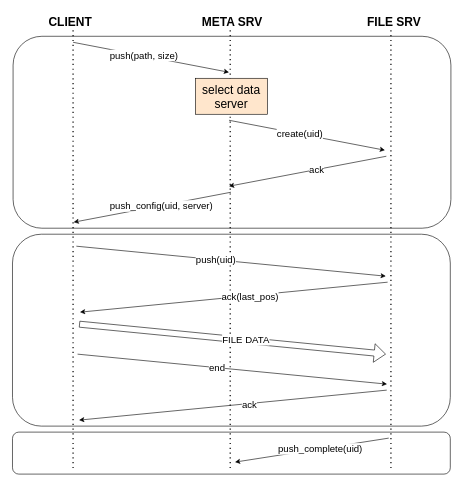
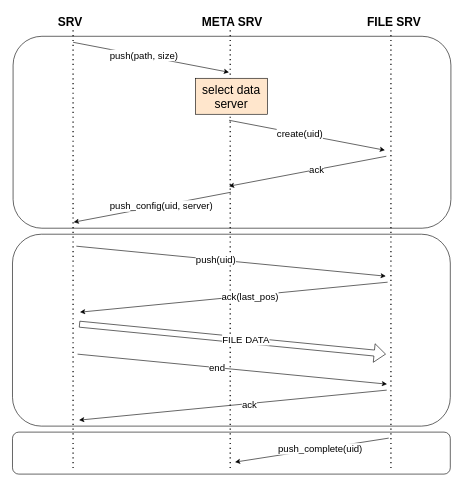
node "CLIENT": label "CLIENT" -> "SRV"
